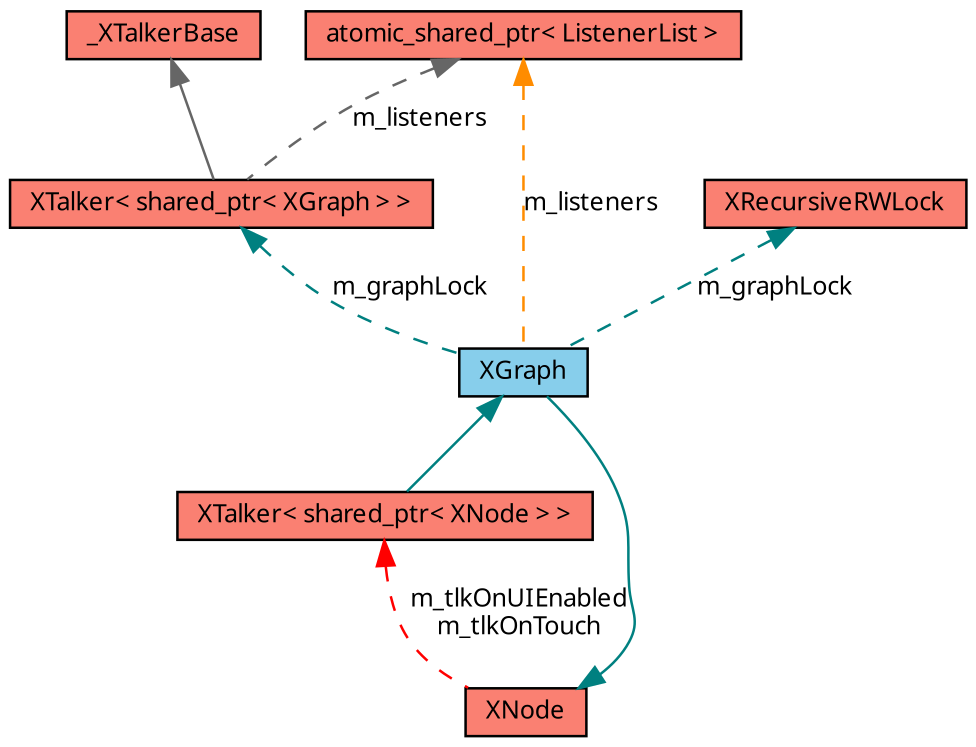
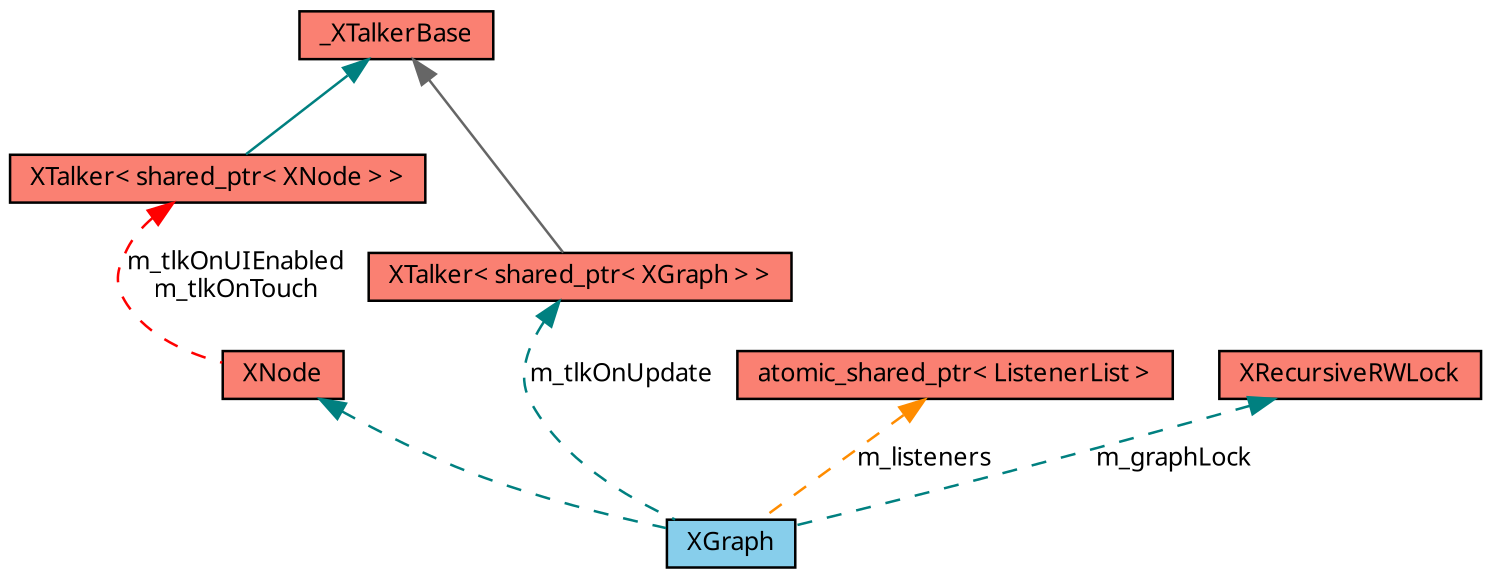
edge "XTalker< shared_ptr< XGraph > >" -> "atomic_shared_ptr< ListenerList >": removed, label "m_listeners"
edge "XGraph" -> "XTalker< shared_ptr< XGraph > >": label "m_graphLock" -> "m_tlkOnUpdate"
edge "XTalker< shared_ptr< XNode > >" -> "XGraph": now "XTalker< shared_ptr< XNode > >" -> "_XTalkerBase"
edge "XGraph" -> "XNode": style solid -> dashed
